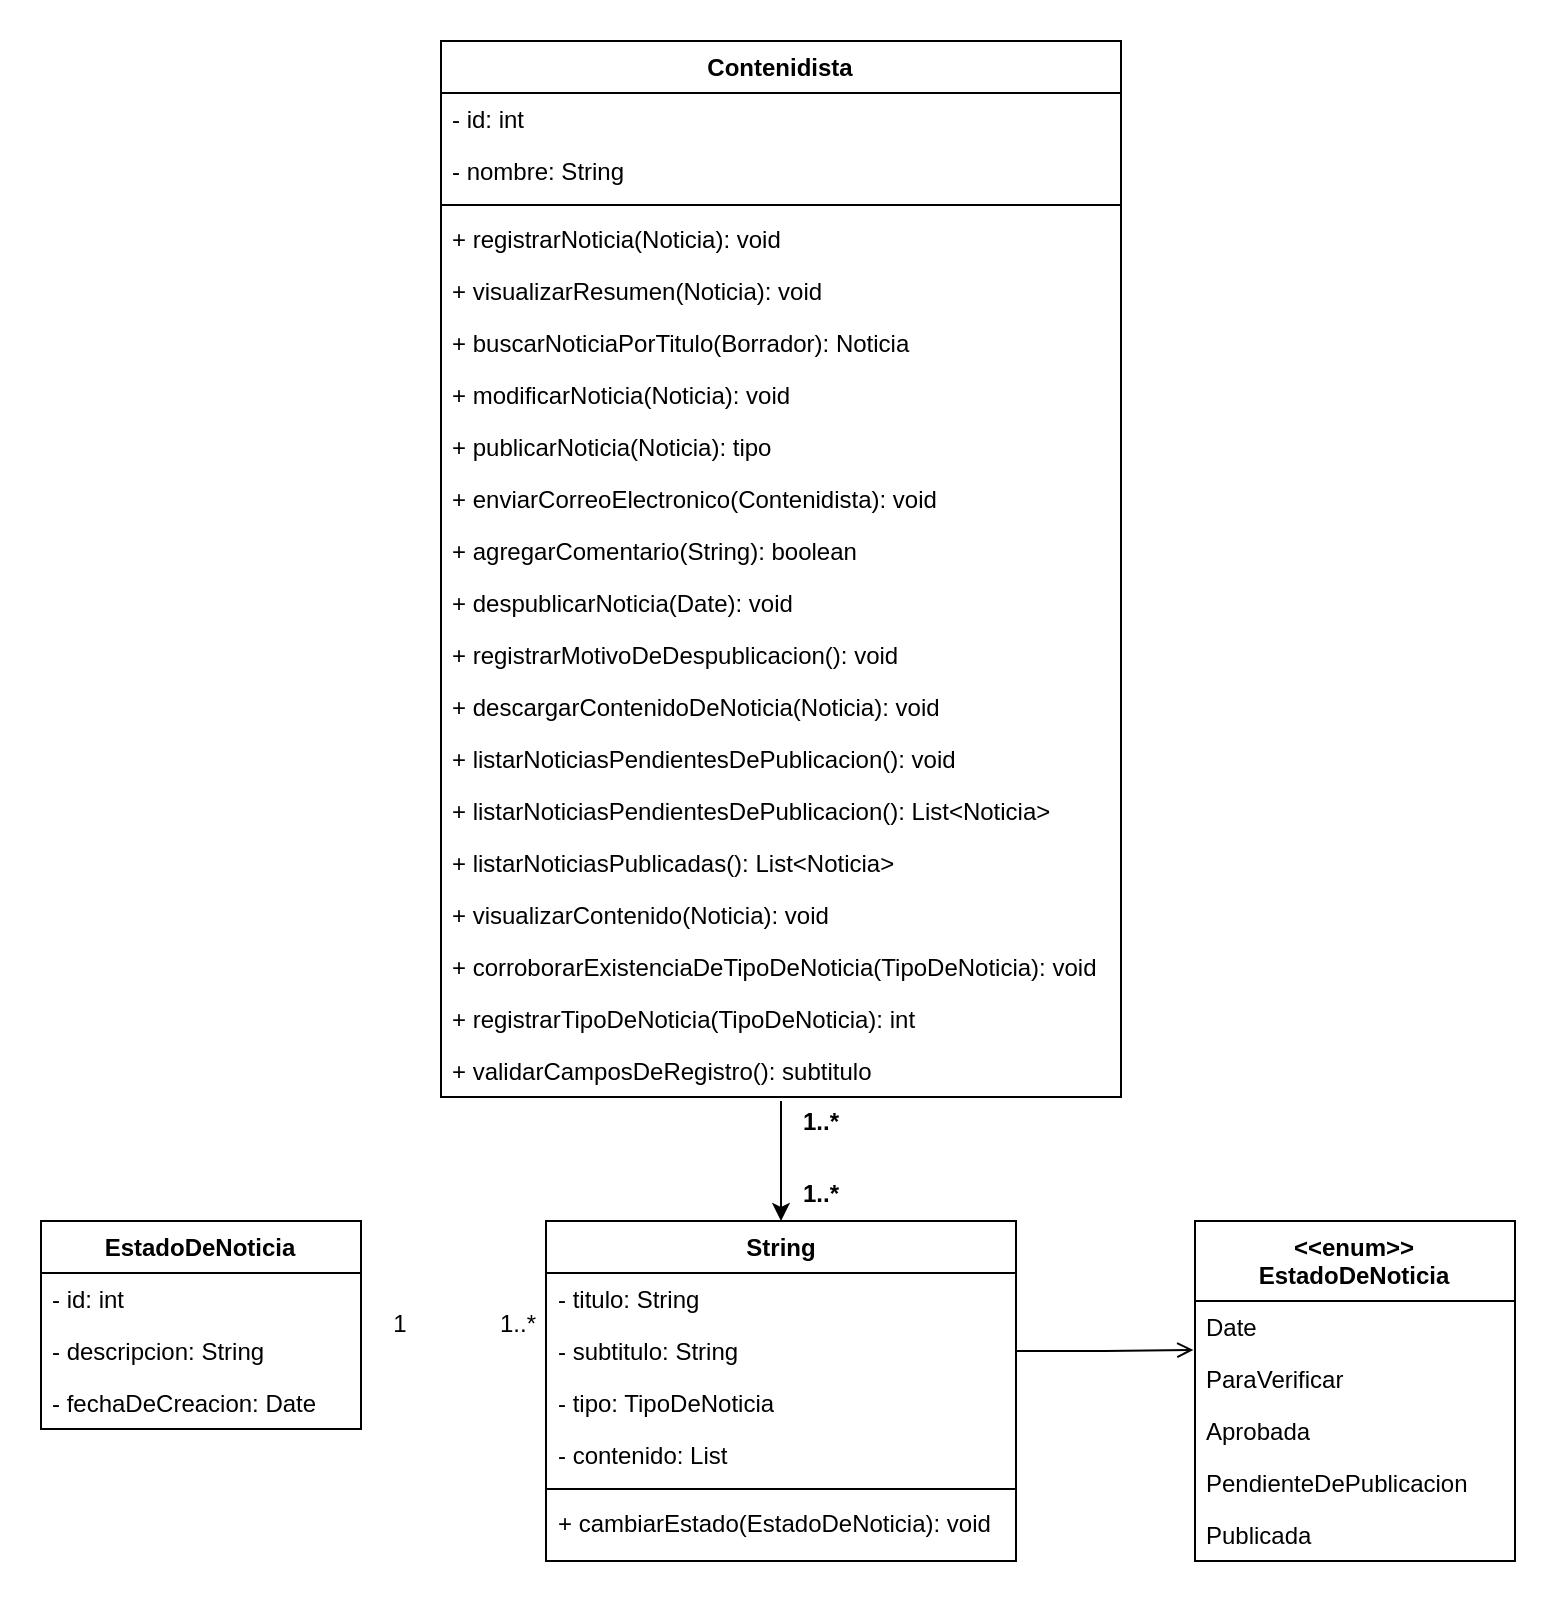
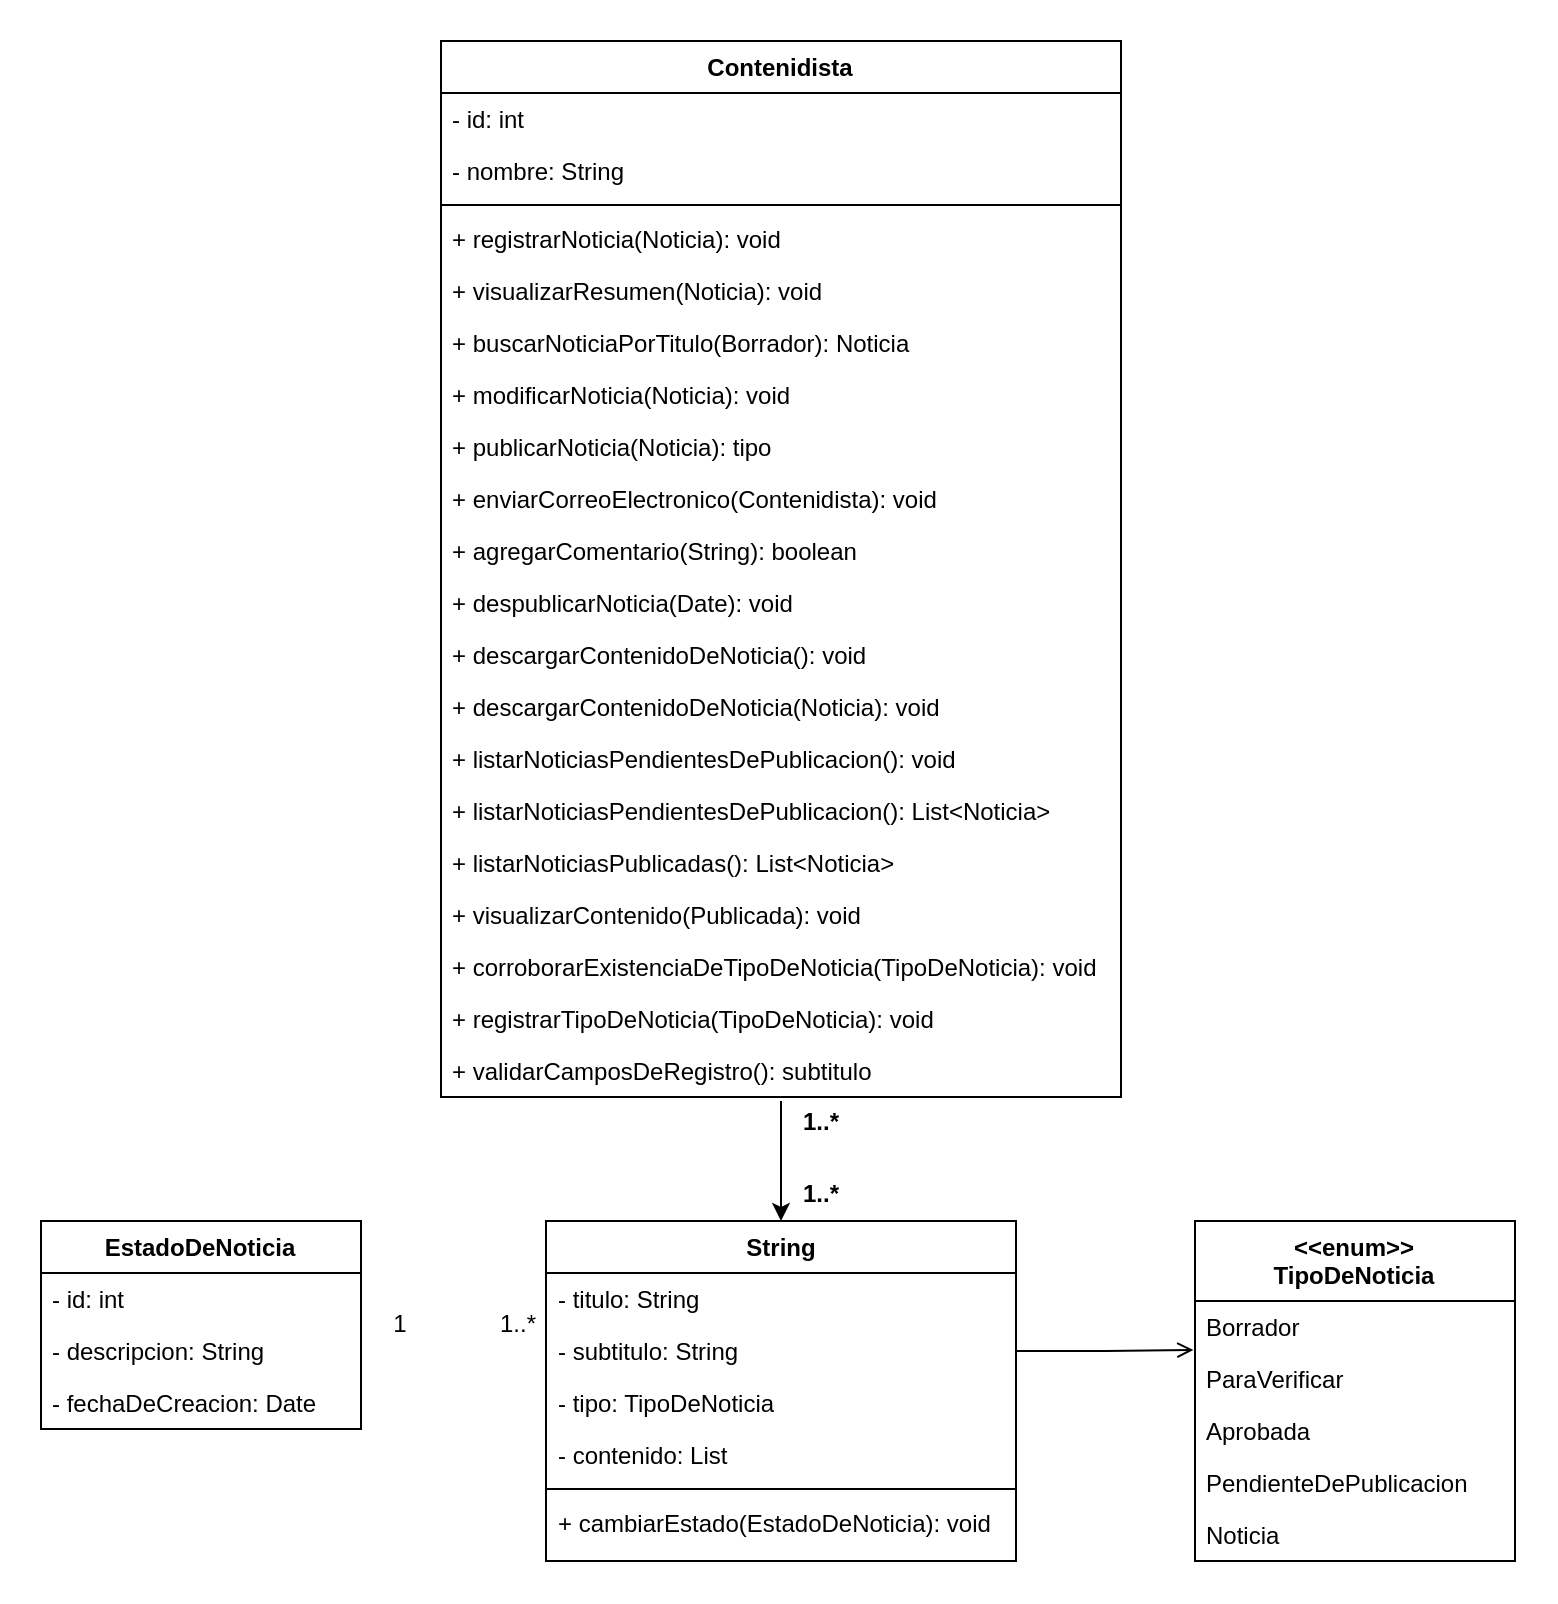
node "+ registrarMotivoDeDespublicacion(): void": label "+ registrarMotivoDeDespublicacion(): void" -> "+ descargarContenidoDeNoticia(): void"
node "+ visualizarContenido(Noticia): void": label "+ visualizarContenido(Noticia): void" -> "+ visualizarContenido(Publicada): void"
node "+ registrarTipoDeNoticia(TipoDeNoticia): int": label "+ registrarTipoDeNoticia(TipoDeNoticia): int" -> "+ registrarTipoDeNoticia(TipoDeNoticia): void"
node "<<enum>> EstadoDeNoticia": label "<<enum>> EstadoDeNoticia" -> "<<enum>> TipoDeNoticia"
node "Date": label "Date" -> "Borrador"
node "Publicada": label "Publicada" -> "Noticia"
